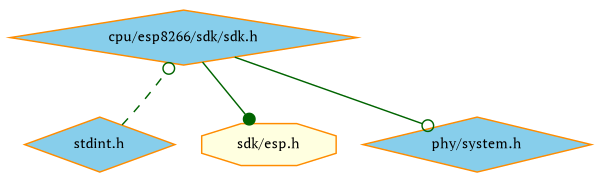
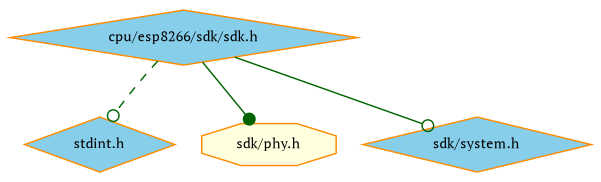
edge "stdint.h" -> "cpu/esp8266/sdk/sdk.h": reversed
node "sdk/esp.h": label "sdk/esp.h" -> "sdk/phy.h"
node "phy/system.h": label "phy/system.h" -> "sdk/system.h"
